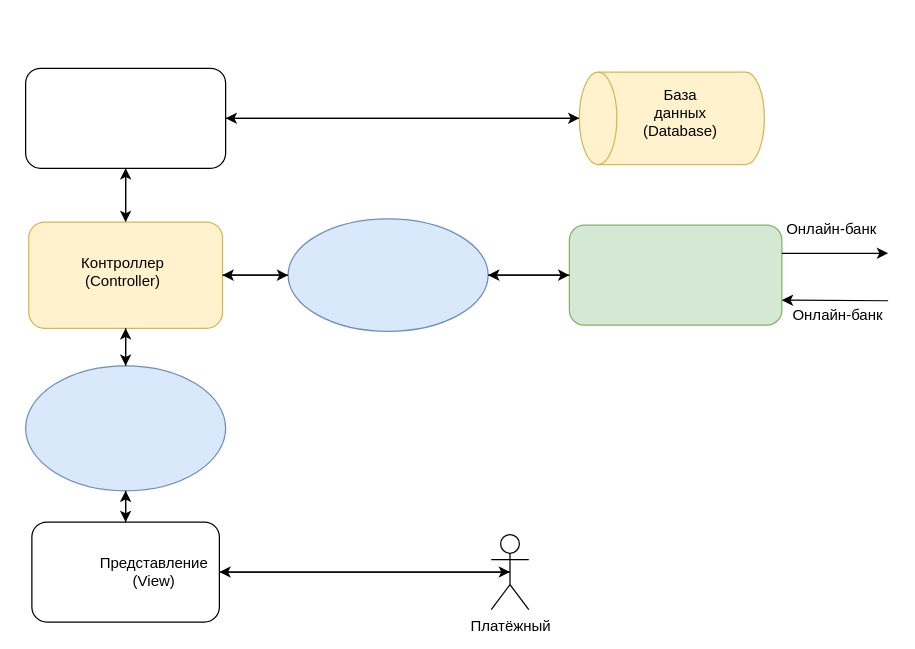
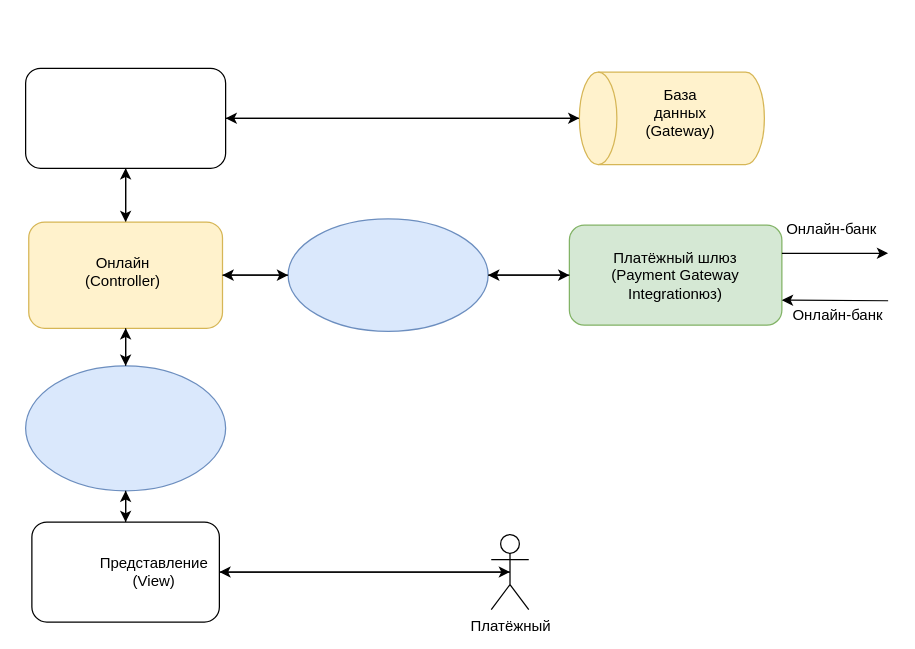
node "База данных (Database)": label "База данных (Database)" -> "База данных (Gateway)"
node "Контроллер (Controller)": label "Контроллер (Controller)" -> "Онлайн (Controller)"
node "Платёжный шлюз (Payment Gateway Integrationюз)": added
